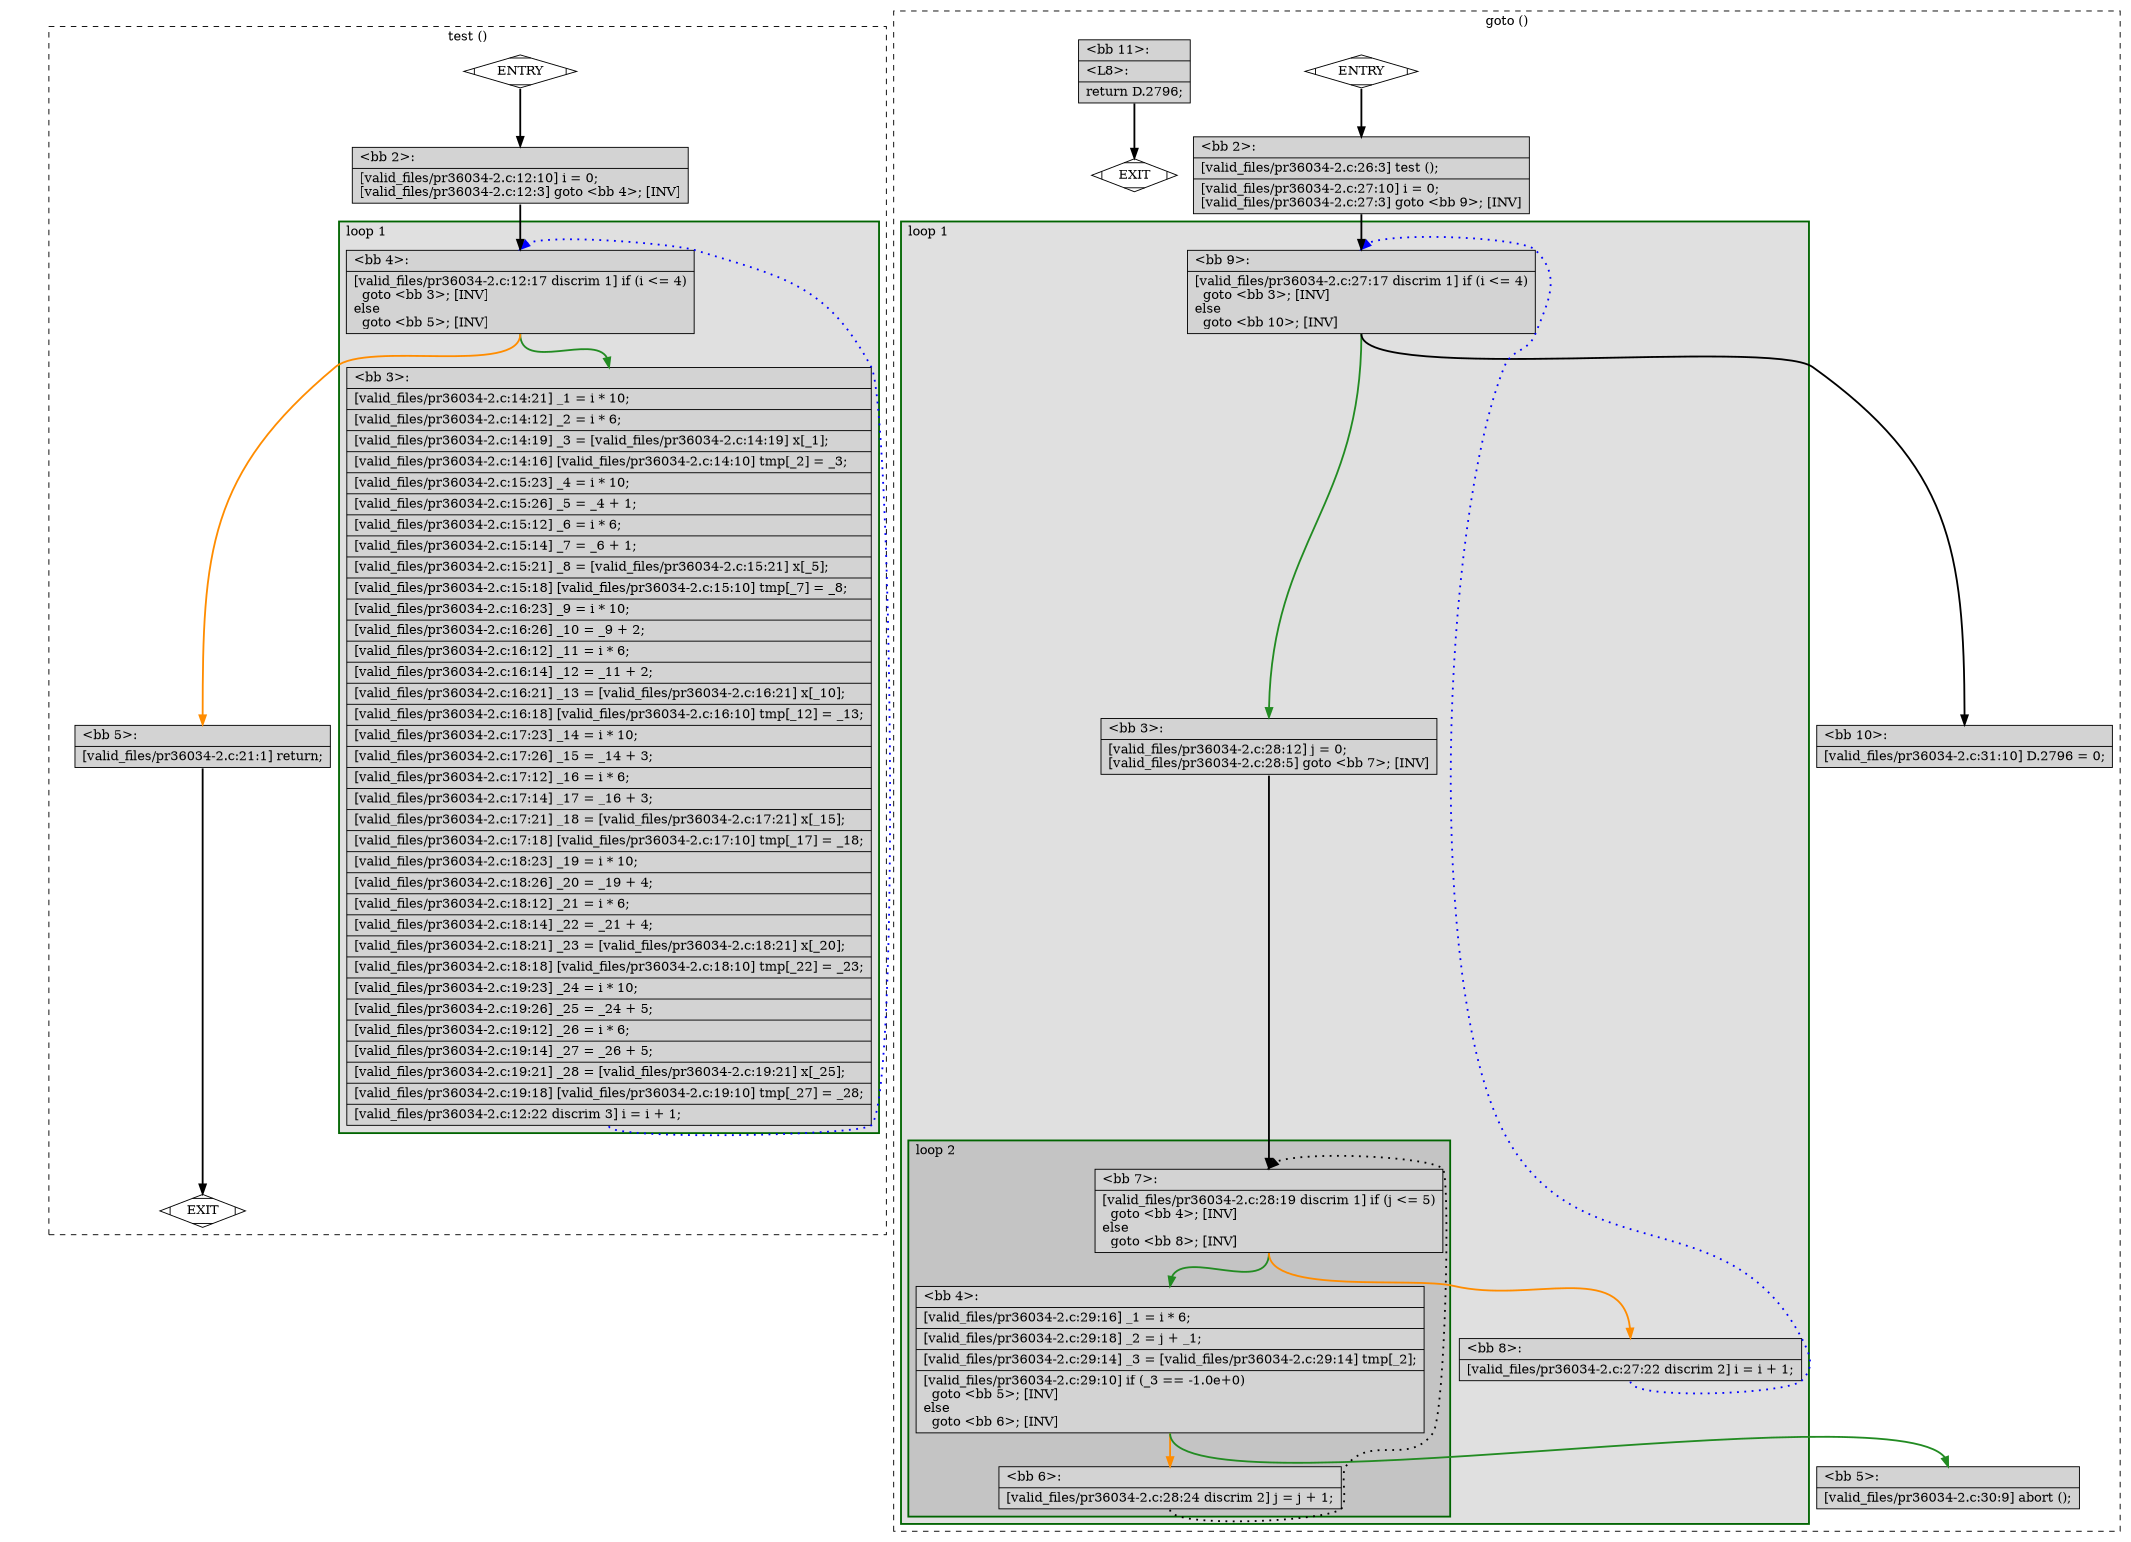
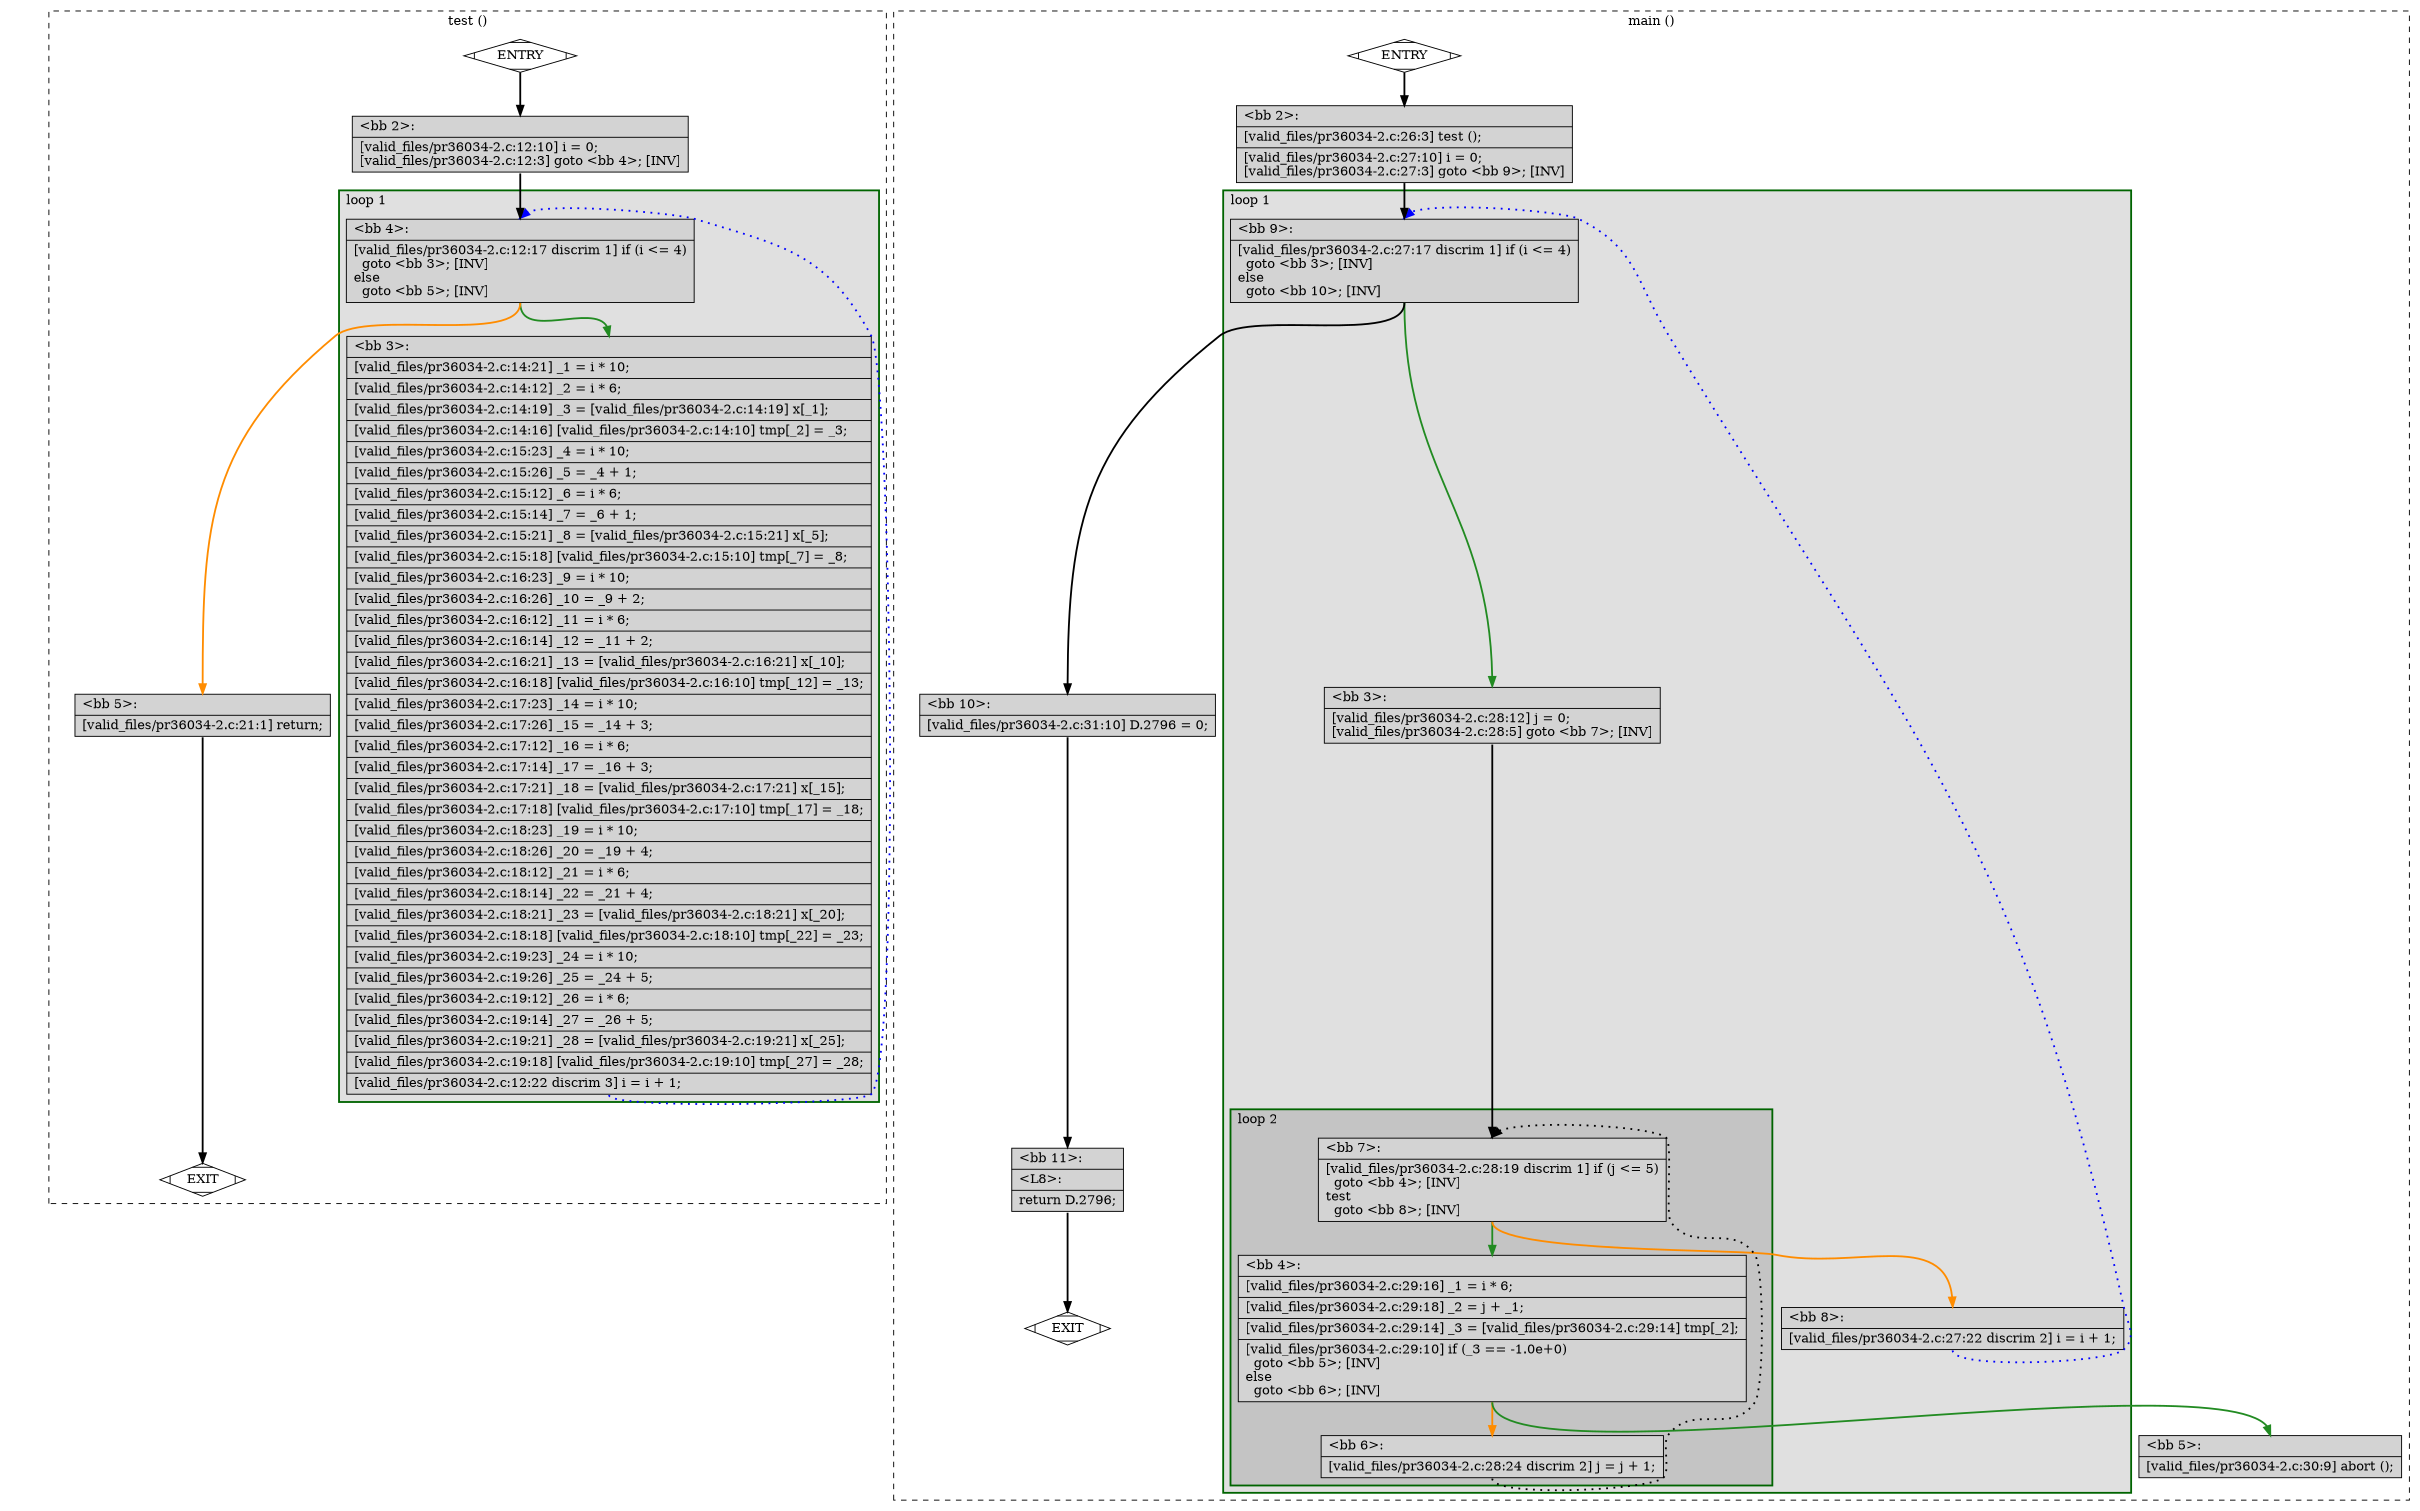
cluster "goto ()": label "goto ()" -> "main ()"
edge "<bb 10>:" -> "<bb 11>:": added
node "<bb 7>:": text "else" -> "test"
